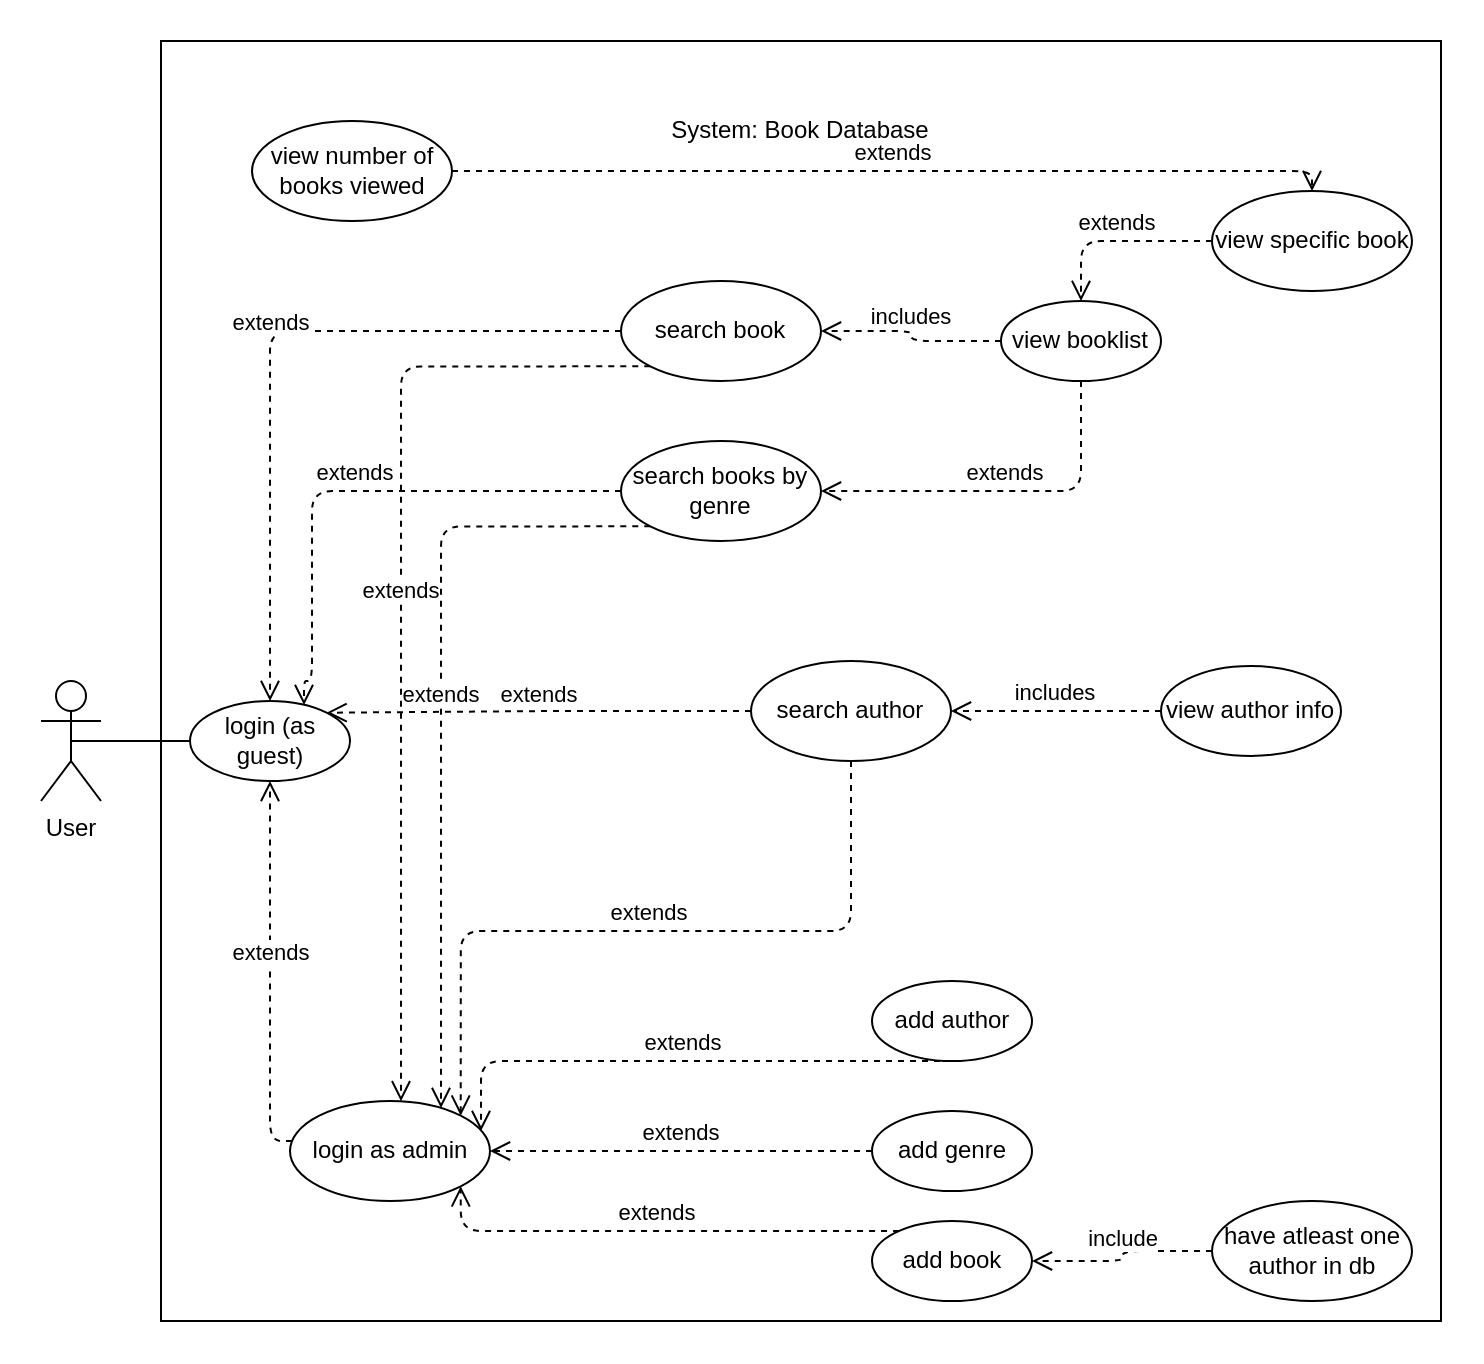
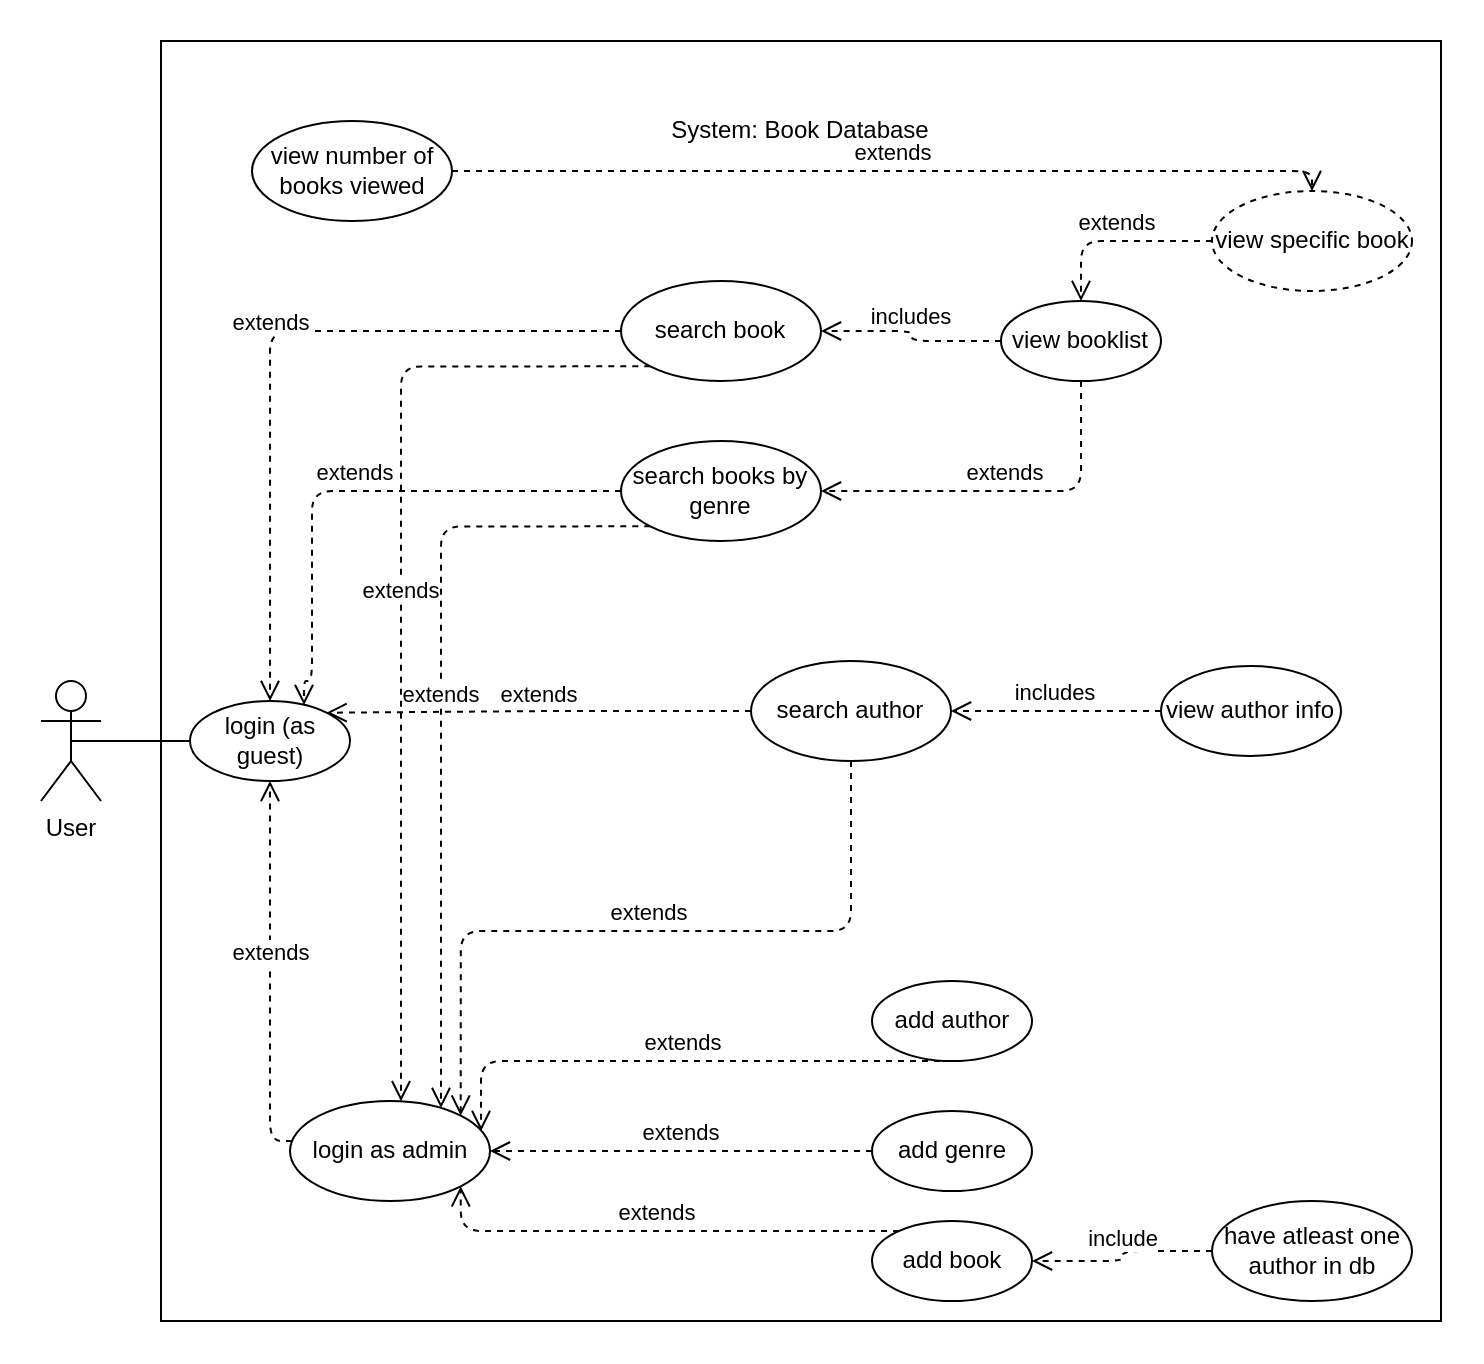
node "view specific book": style solid -> dashed
